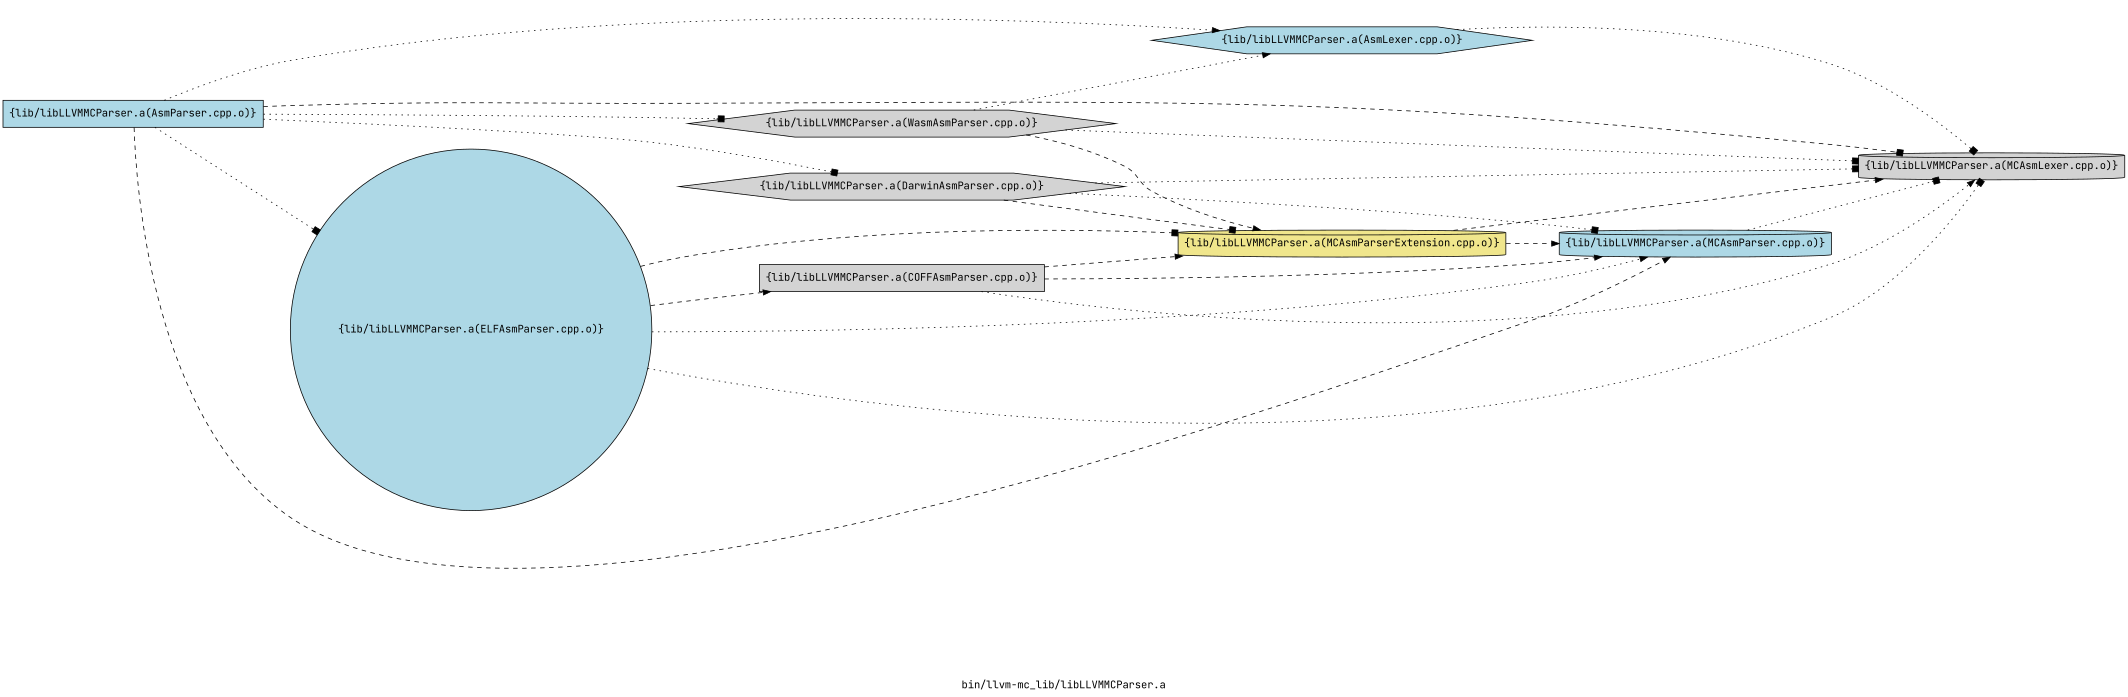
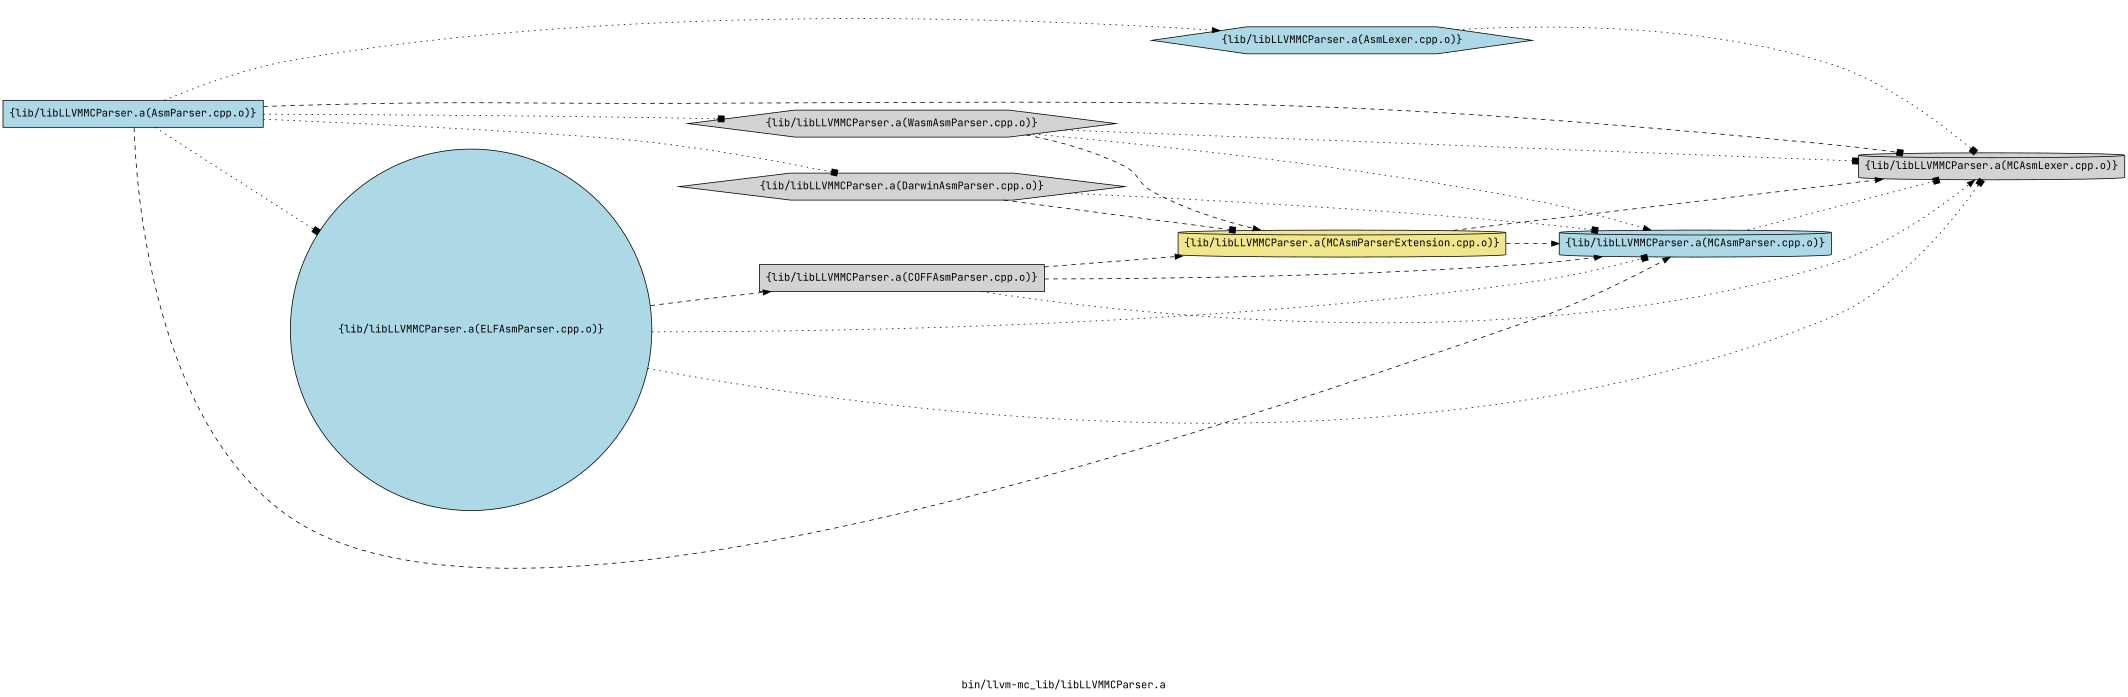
edge "{lib/libLLVMMCParser.a(WasmAsmParser.cpp.o)}" -> "{lib/libLLVMMCParser.a(AsmLexer.cpp.o)}": now "{lib/libLLVMMCParser.a(WasmAsmParser.cpp.o)}" -> "{lib/libLLVMMCParser.a(MCAsmParser.cpp.o)}"
edge "{lib/libLLVMMCParser.a(DarwinAsmParser.cpp.o)}" -> "{lib/libLLVMMCParser.a(MCAsmLexer.cpp.o)}": removed
edge "{lib/libLLVMMCParser.a(ELFAsmParser.cpp.o)}" -> "{lib/libLLVMMCParser.a(MCAsmParserExtension.cpp.o)}": removed
edge "{lib/libLLVMMCParser.a(ELFAsmParser.cpp.o)}" -> "{lib/libLLVMMCParser.a(MCAsmParser.cpp.o)}": arrowhead normal -> box
